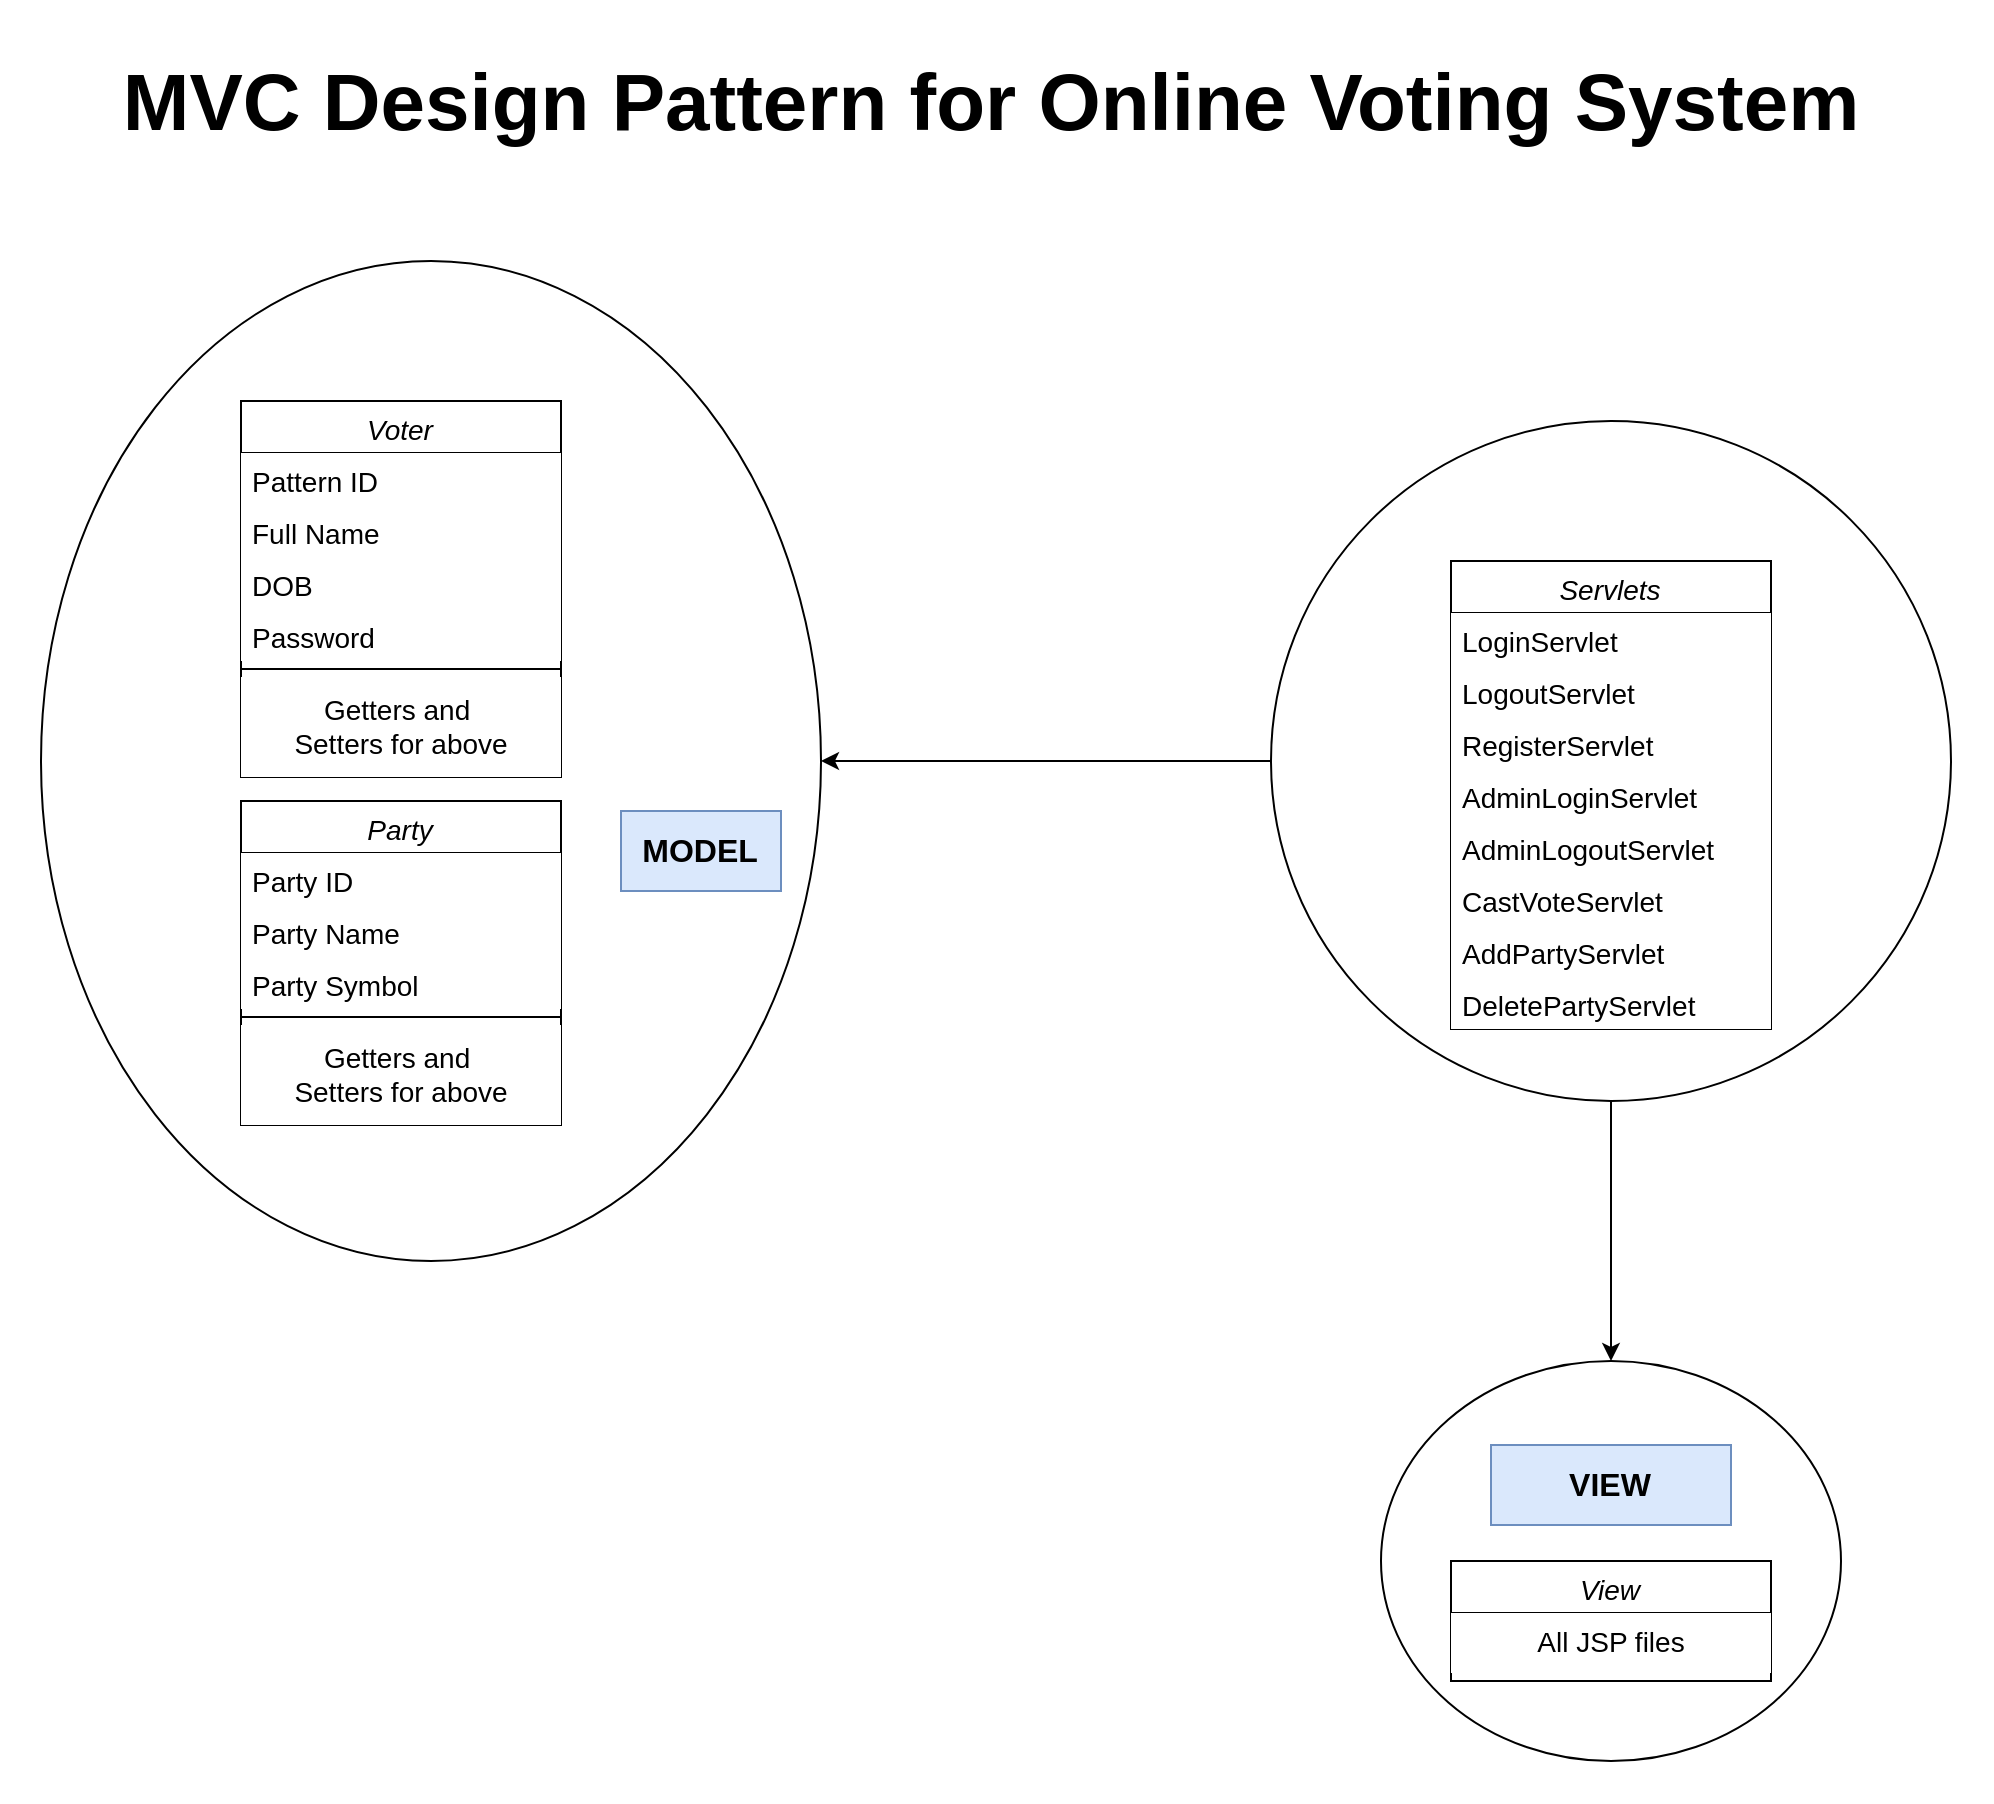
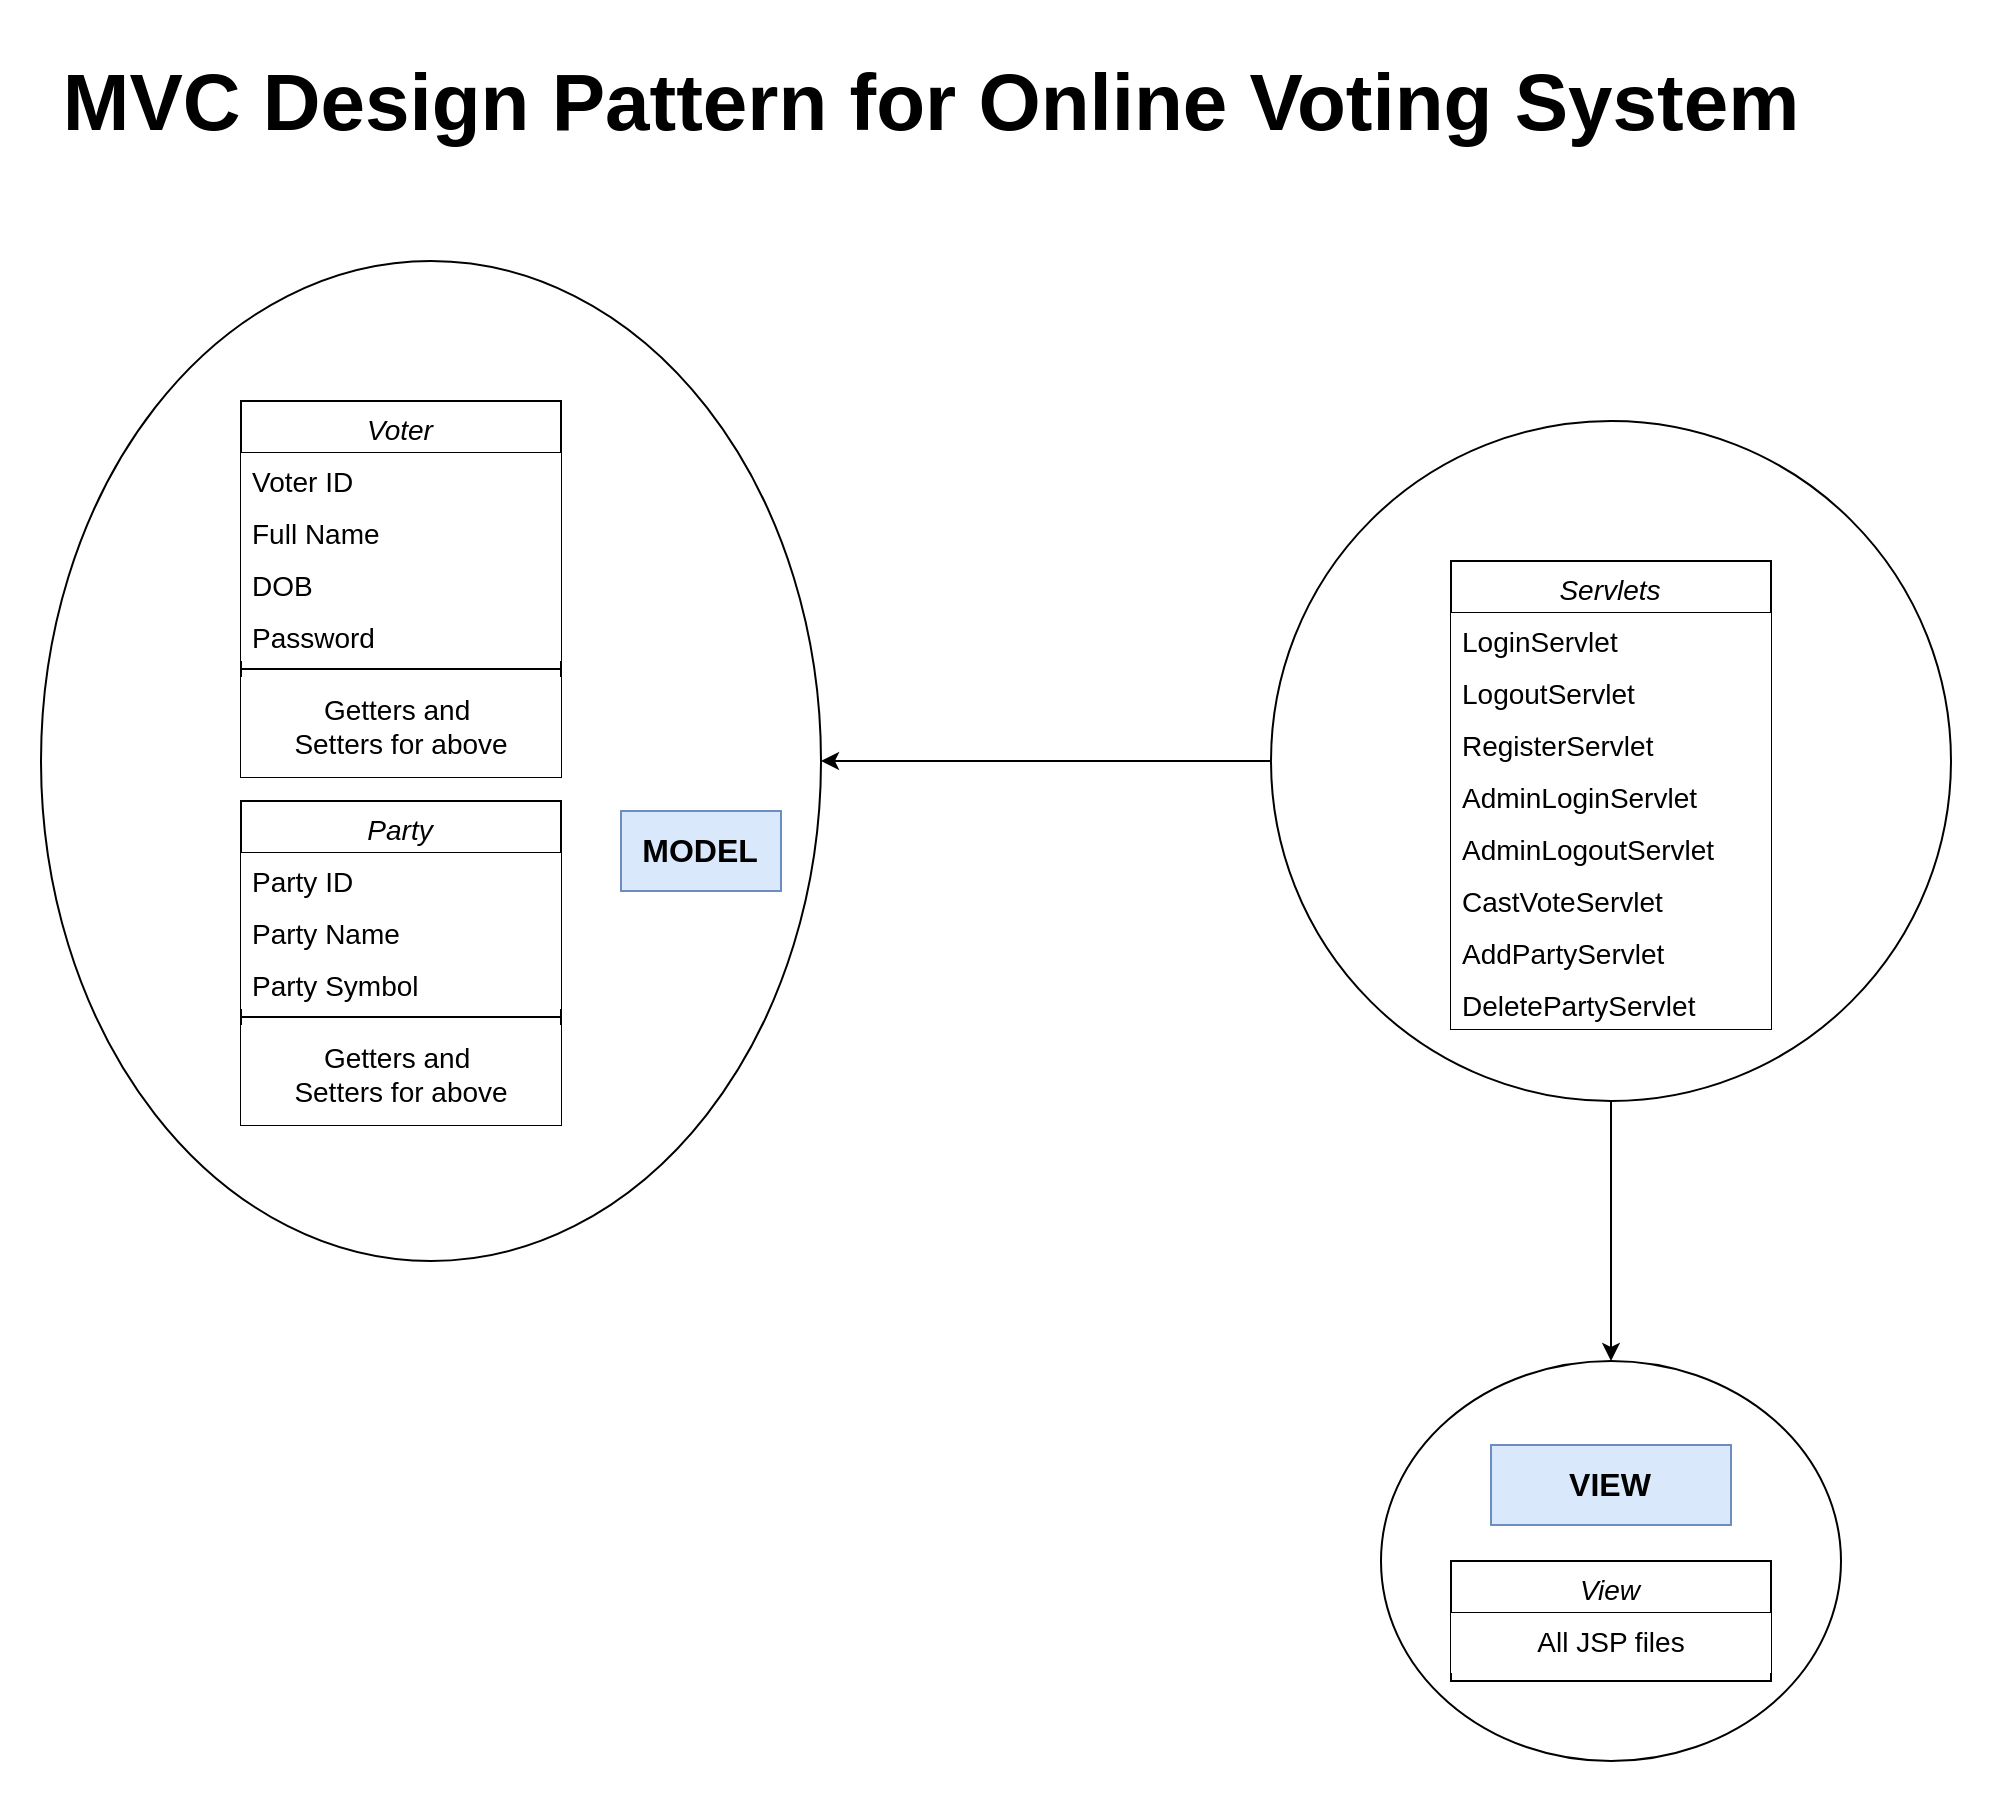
node "MVC Design Pattern for Online Voting System": moved (991, 101) -> (931, 101)
node "Pattern ID": label "Pattern ID" -> "Voter ID"
